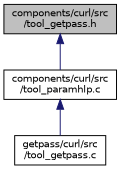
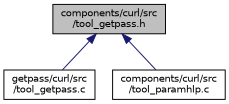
edge "getpass/curl/src /tool_getpass.c" -> "components/curl/src /tool_paramhlp.c": now "getpass/curl/src /tool_getpass.c" -> "components/curl/src /tool_getpass.h"
